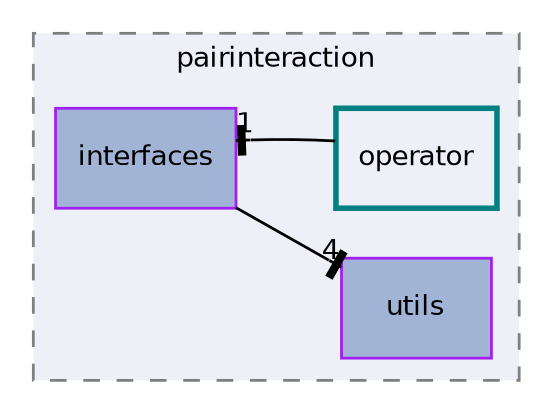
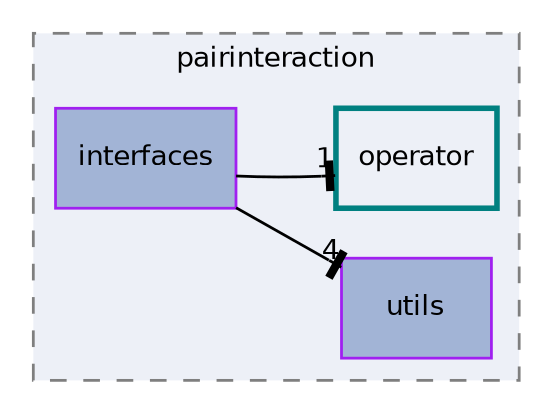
edge "operator" -> "interfaces": reversed
